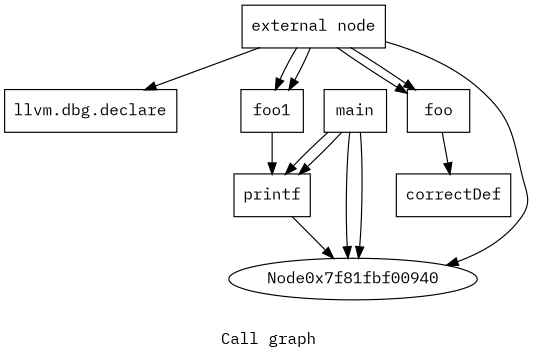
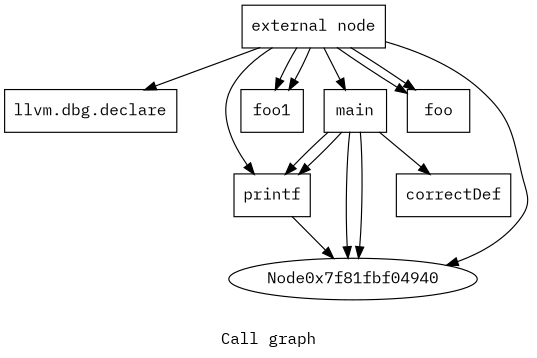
edge "external node" -> "main": added
edge "foo1" -> "printf": now "external node" -> "printf"
edge "foo" -> "correctDef": now "main" -> "correctDef"
node "Node0x7f81fbf00940": label "Node0x7f81fbf00940" -> "Node0x7f81fbf04940"
